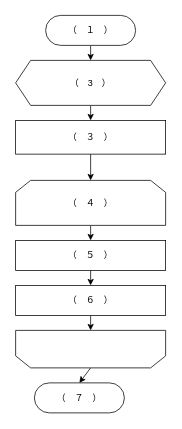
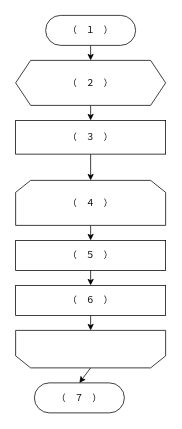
node "（ 3 ）": label "（ 3 ）" -> "（ ２ ）"
